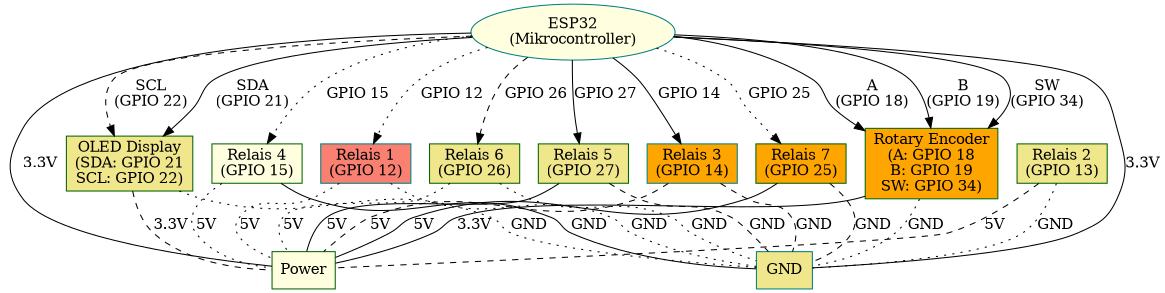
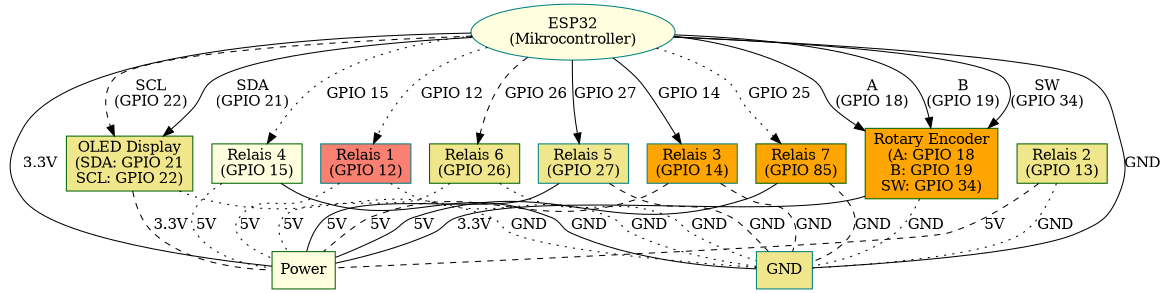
node "Relais 5 (GPIO 27)": color darkgreen -> teal
node "Relais 7 (GPIO 25)": label "Relais 7 (GPIO 25)" -> "Relais 7 (GPIO 85)"
edge "ESP32 (Mikrocontroller)" -- "GND": label "3.3V" -> "GND"
